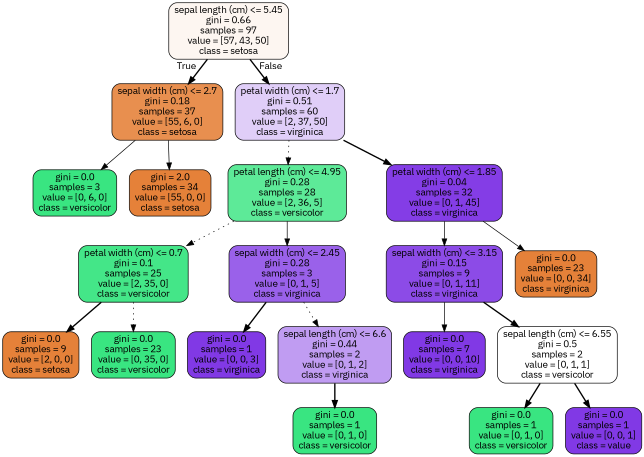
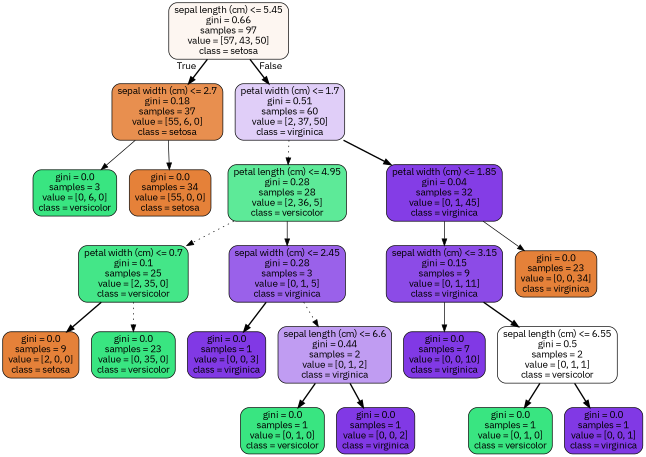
node "gini = 2.0 samples = 34 value = [55, 0, 0] class = setosa": label "gini = 2.0 samples = 34 value = [55, 0, 0] class = setosa" -> "gini = 0.0 samples = 34 value = [55, 0, 0] class = setosa"
node "gini = 0.0 samples = 1 value = [0, 0, 2] class = virginica": added
node "gini = 0.0 samples = 1 value = [0, 0, 1] class = value": label "gini = 0.0 samples = 1 value = [0, 0, 1] class = value" -> "gini = 0.0 samples = 1 value = [0, 0, 1] class = virginica"
